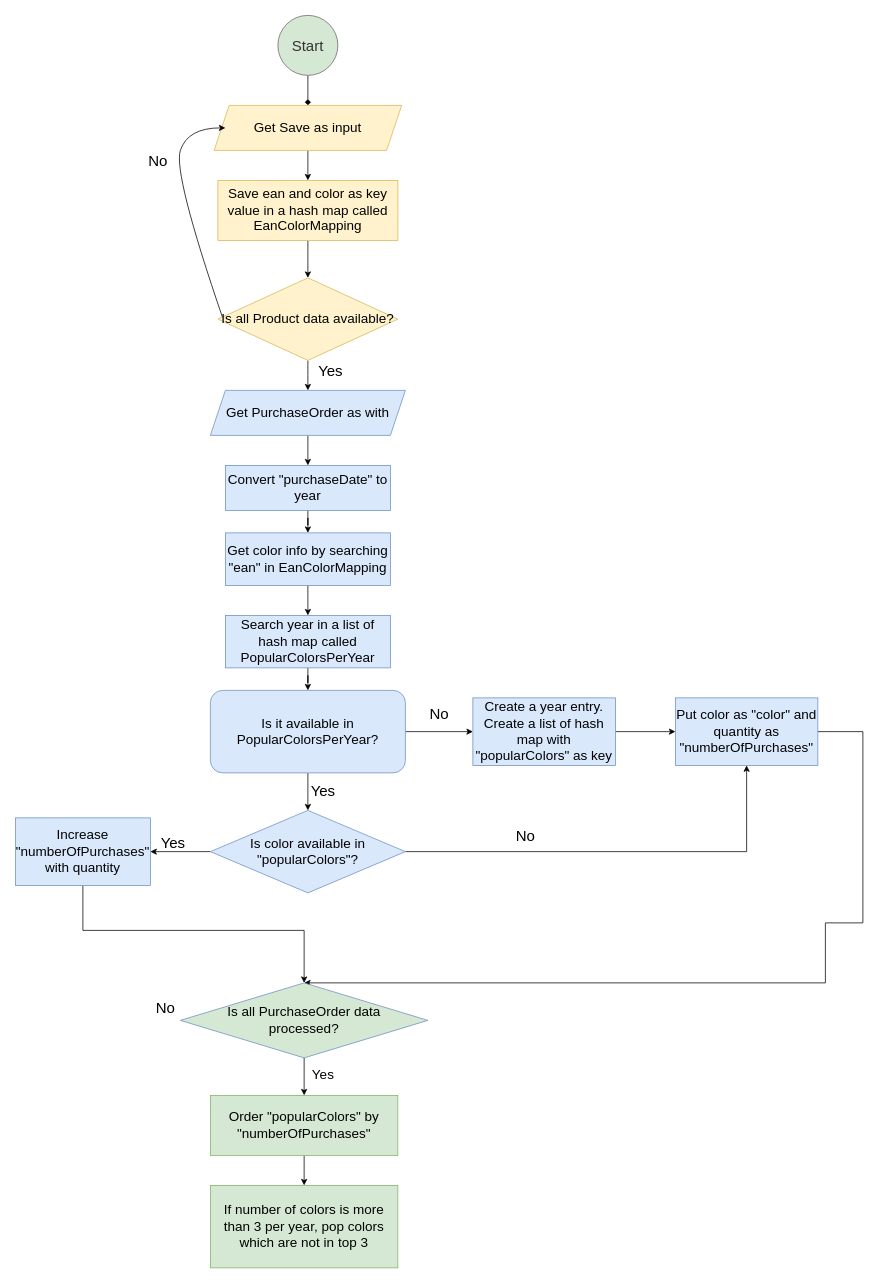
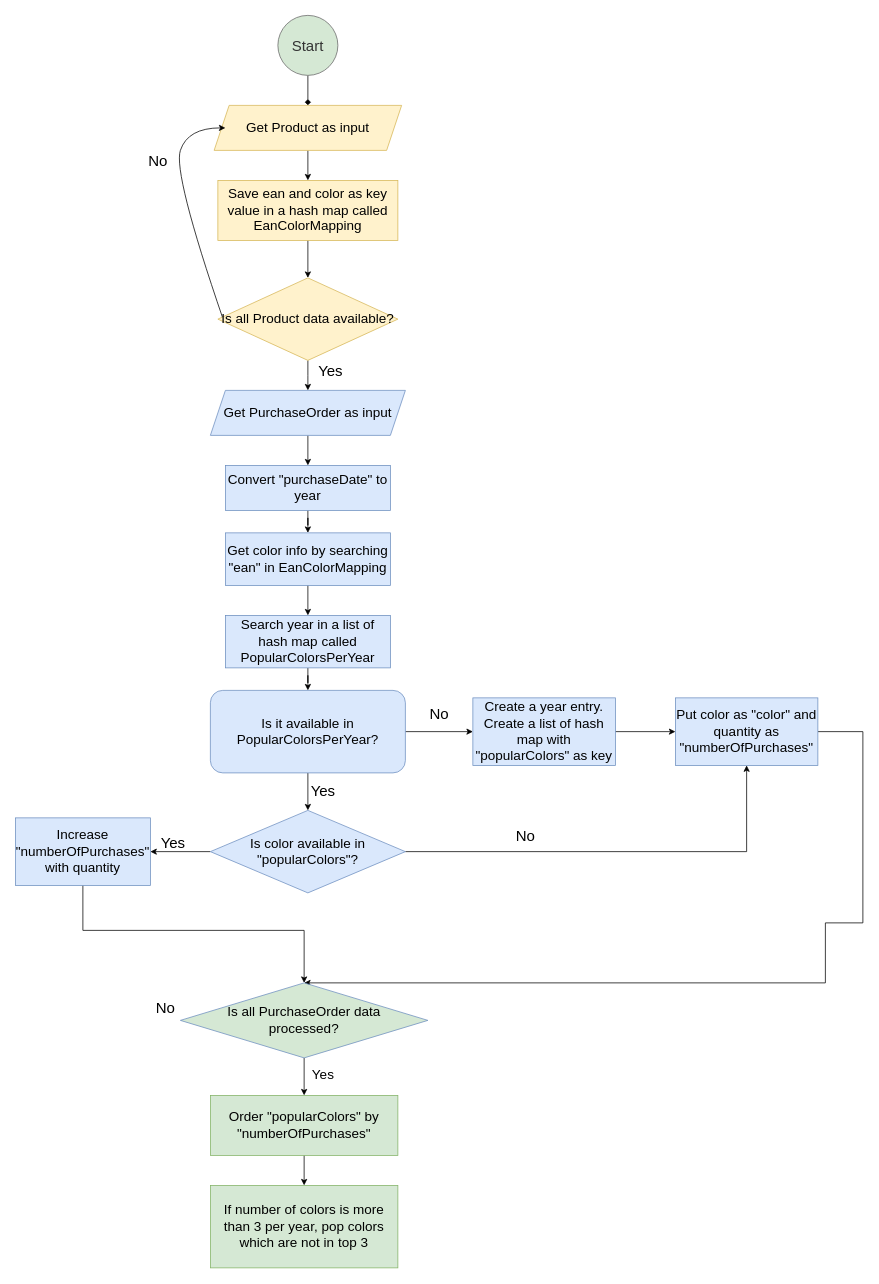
node "Get Save as input": label "Get Save as input" -> "Get Product as input"
node "Get PurchaseOrder as with": label "Get PurchaseOrder as with" -> "Get PurchaseOrder as input"
